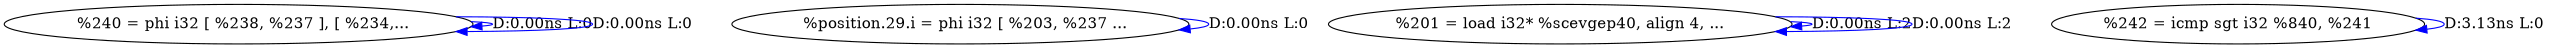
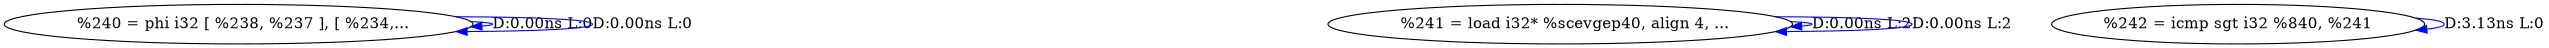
node "%position.29.i = phi i32 [ %203, %237 ...": removed
node "%201 = load i32* %scevgep40, align 4, ...": label "%201 = load i32* %scevgep40, align 4, ..." -> "%241 = load i32* %scevgep40, align 4, ..."
